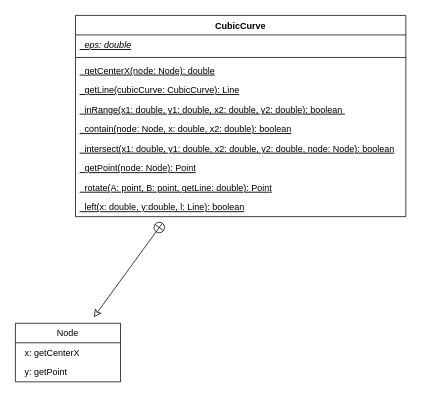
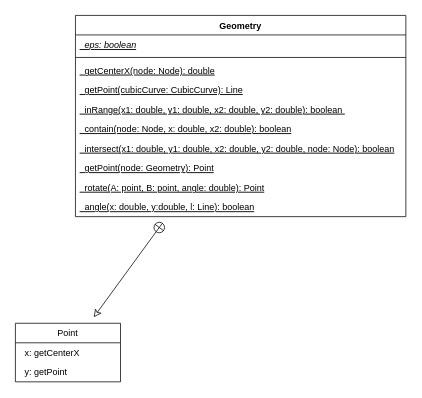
node "CubicCurve": label "CubicCurve" -> "Geometry"
node "eps: double": label "eps: double" -> "eps: boolean"
node "getLine(cubicCurve: CubicCurve): Line": label "getLine(cubicCurve: CubicCurve): Line" -> "getPoint(cubicCurve: CubicCurve): Line"
node "getPoint(node: Node): Point": label "getPoint(node: Node): Point" -> "getPoint(node: Geometry): Point"
node "rotate(A: point, B: point, getLine: double): Point": label "rotate(A: point, B: point, getLine: double): Point" -> "rotate(A: point, B: point, angle: double): Point"
node "left(x: double, y:double, l: Line): boolean": label "left(x: double, y:double, l: Line): boolean" -> "angle(x: double, y:double, l: Line): boolean"
node "Node": label "Node" -> "Point"
